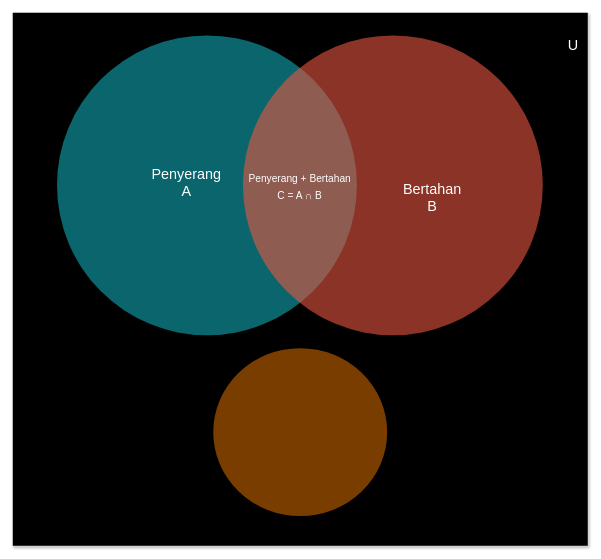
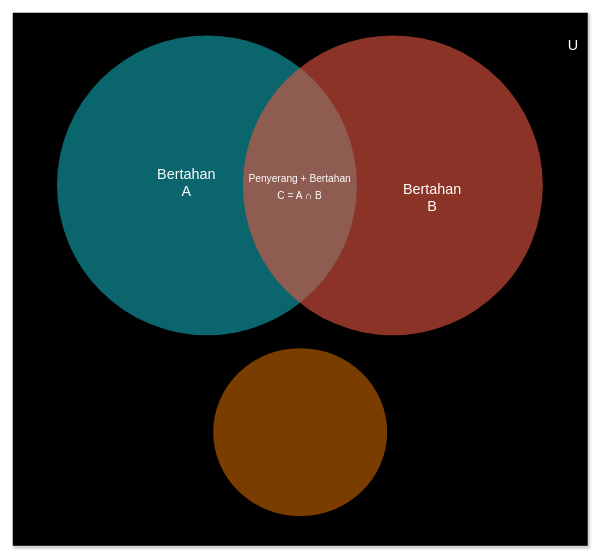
node "Penyerang A": label "Penyerang A" -> "Bertahan A"
